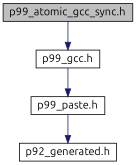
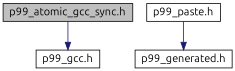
edge "p99_gcc.h" -> "p99_paste.h": removed
node "p92_generated.h": label "p92_generated.h" -> "p99_generated.h"
